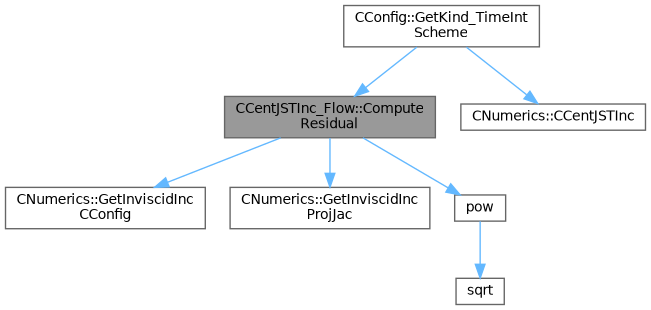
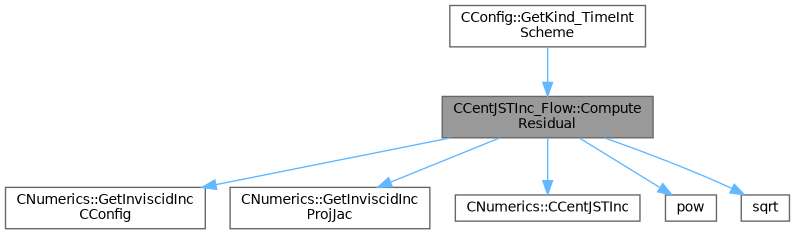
edge "CConfig::GetKind_TimeInt Scheme" -> "CNumerics::CCentJSTInc": now "CCentJSTInc_Flow::Compute Residual" -> "CNumerics::CCentJSTInc"
edge "pow" -> "sqrt": now "CCentJSTInc_Flow::Compute Residual" -> "sqrt"
